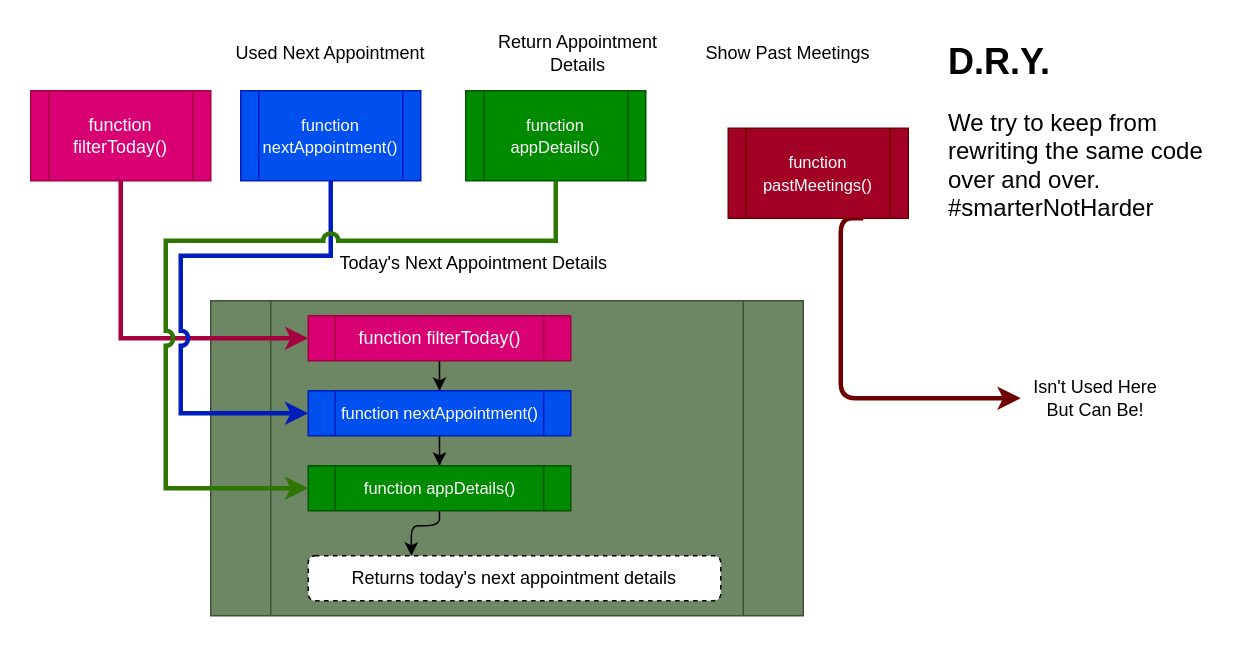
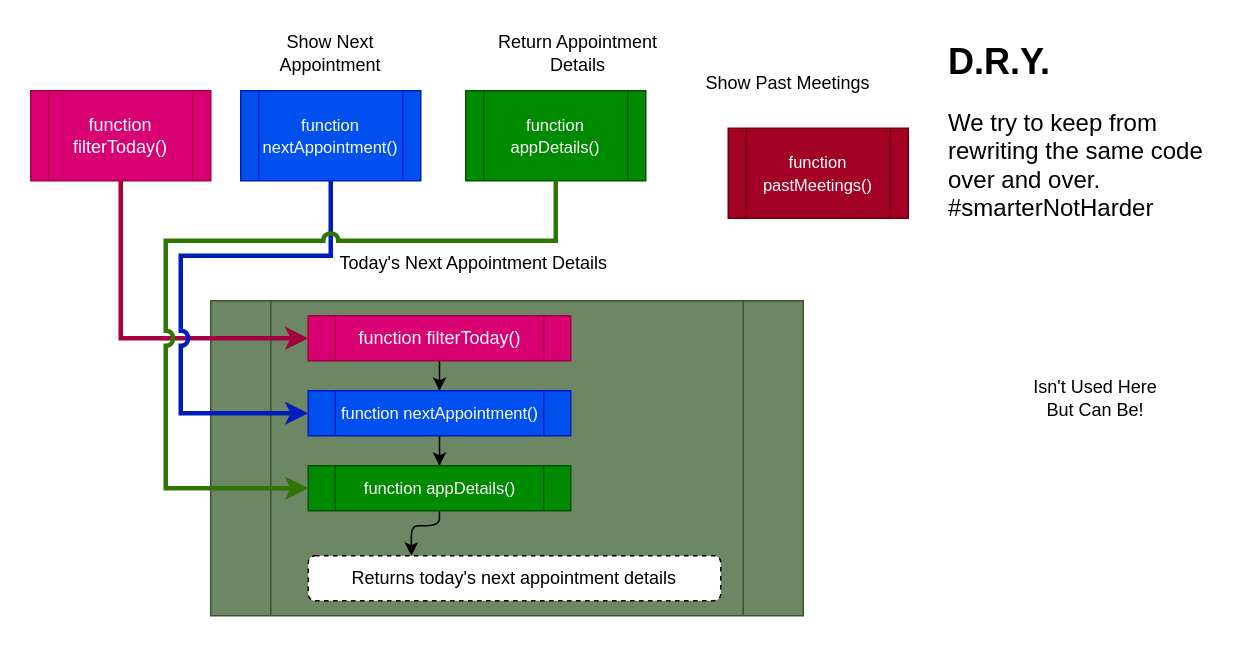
node "Used Next Appointment": label "Used Next Appointment" -> "Show Next Appointment"
node "Show Past Meetings": moved (788, 53) -> (788, 83)
edge "function pastMeetings()" -> "Isn't Used Here But Can Be!": removed
